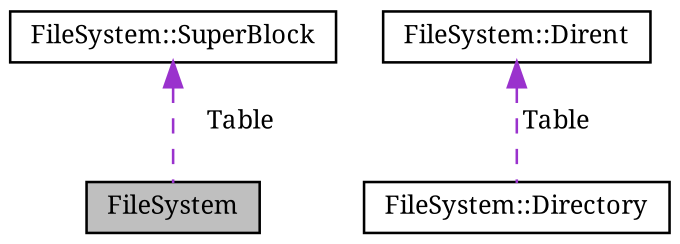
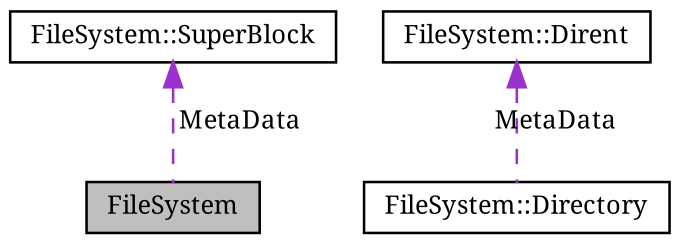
edge "FileSystem" -> "FileSystem::SuperBlock": label " Table" -> " MetaData"
edge "FileSystem::Directory" -> "FileSystem::Dirent": label " Table" -> " MetaData"
